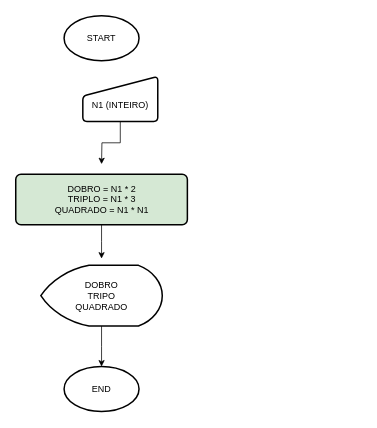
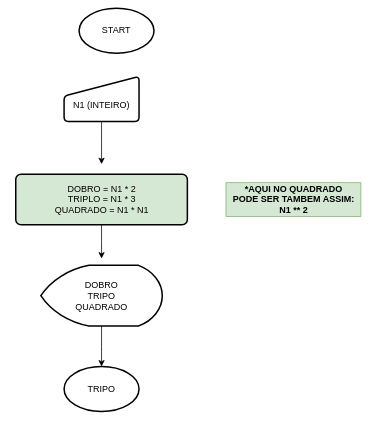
node "START": moved (102, 38) -> (117, 30)
node "N1 (INTEIRO)": moved (120, 99) -> (102, 99)
node "*AQUI NO QUADRADO PODE SER TAMBEM ASSIM: N1 ** 2": added
node "END": label "END" -> "TRIPO"
